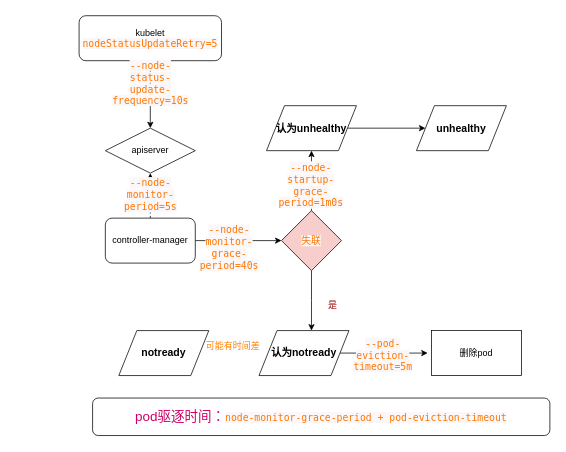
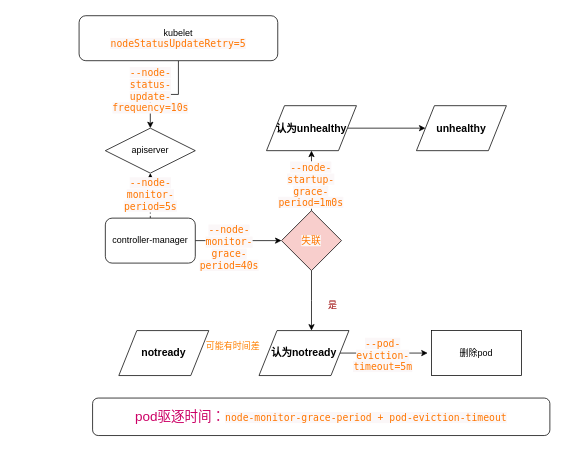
node "kubelet nodeStatusUpdateRetry=5": size 143x45 -> 199x45
node "--node-status-update-frequency=10s": moved (150, 83) -> (150, 90)
